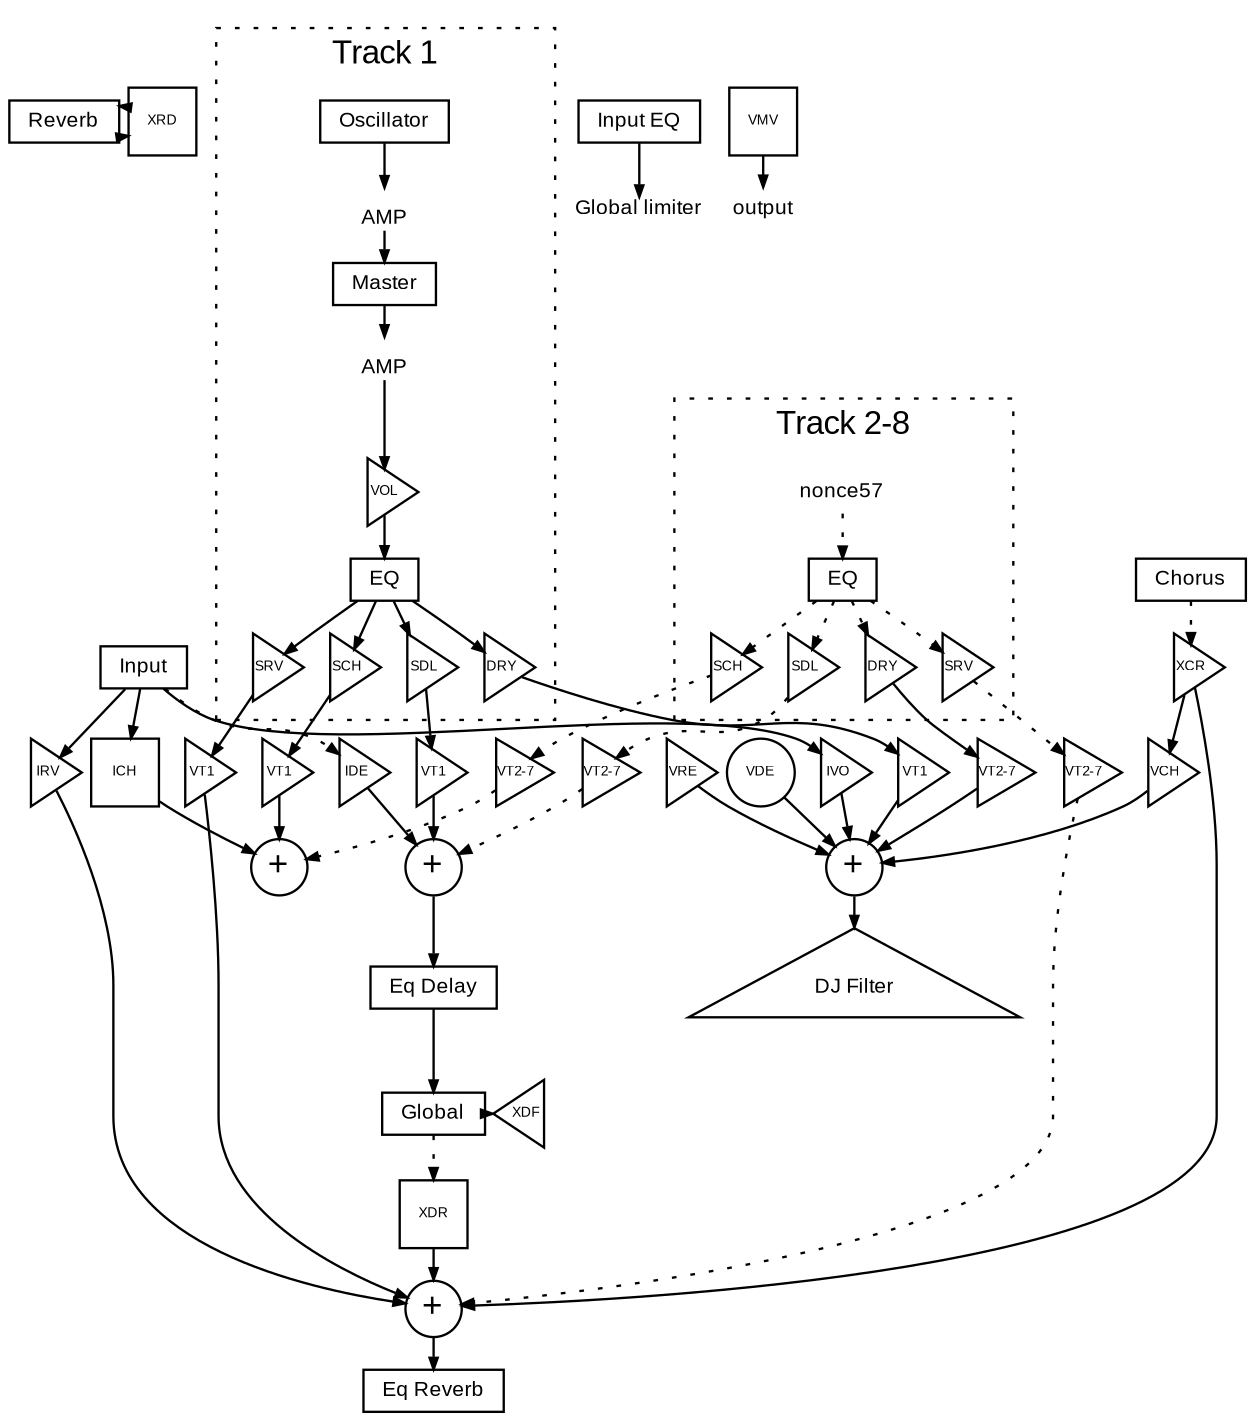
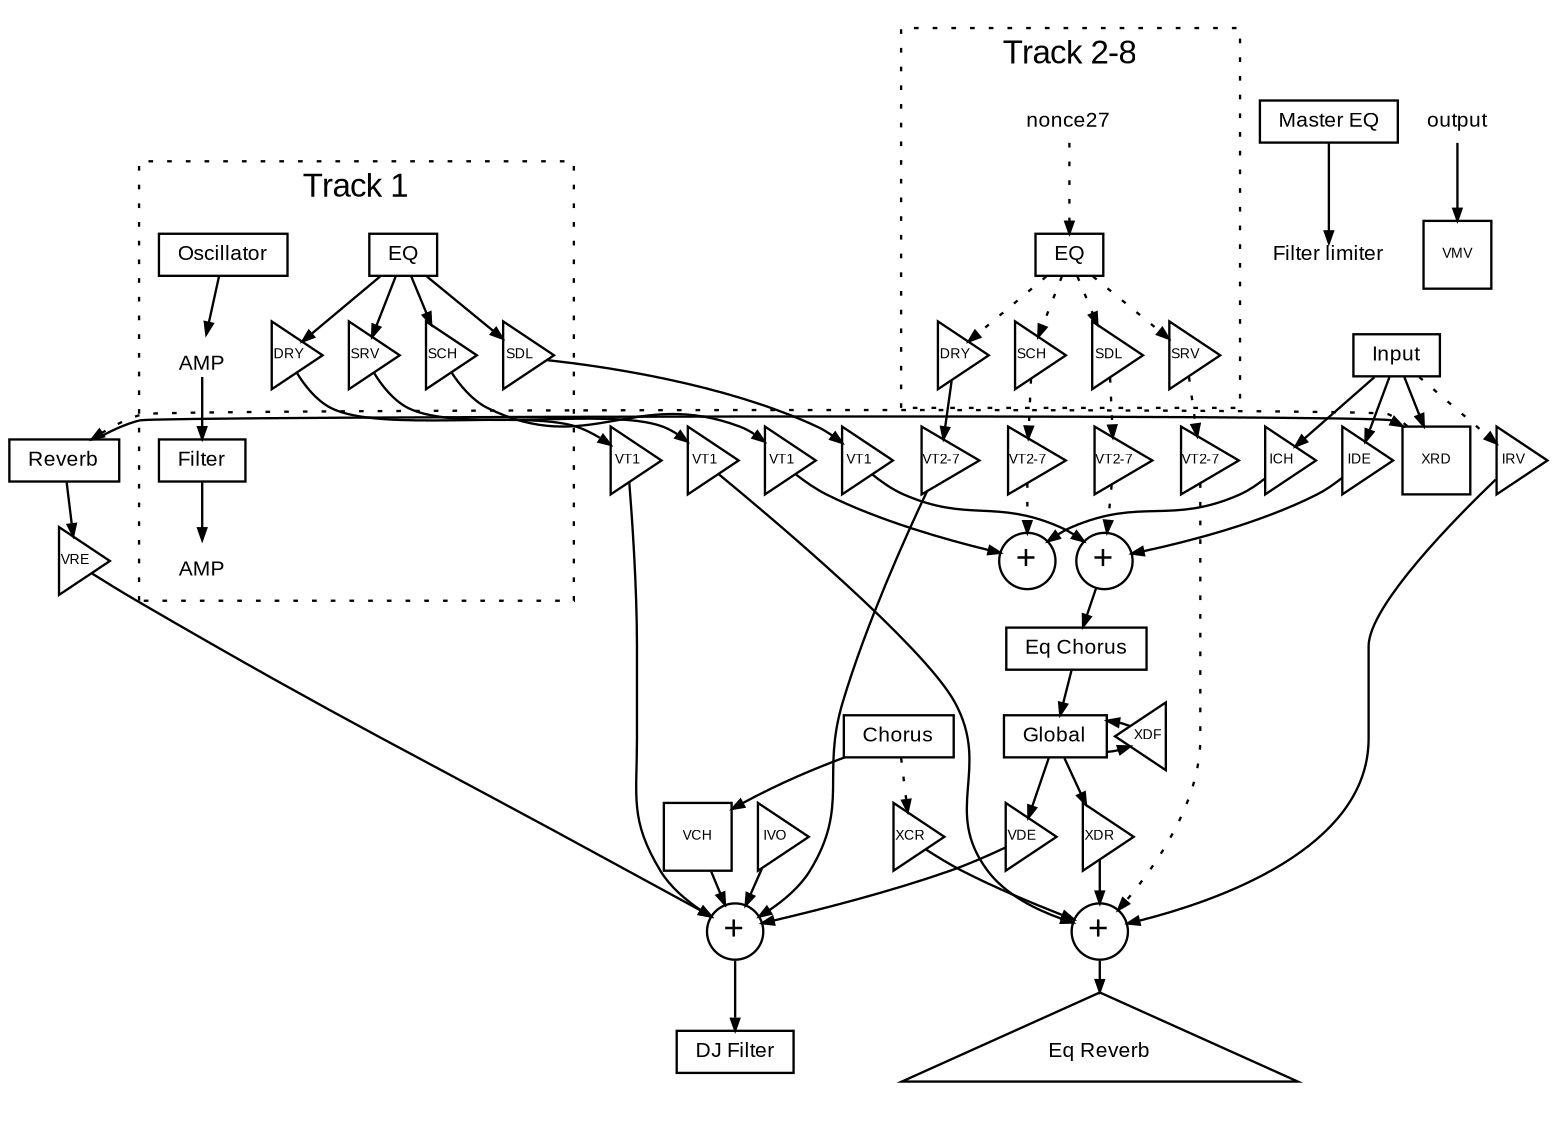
node "Input EQ": label "Input EQ" -> "Master EQ"
edge "VMV" -> "output": reversed
node "Global limiter": label "Global limiter" -> "Filter limiter"
node "Master": label "Master" -> "Filter"
node "VOL": removed
node "nonce57": label "nonce57" -> "nonce27"
edge "Reverb" -> "VRE": added
edge "XCR" -> "VCH": now "Chorus" -> "VCH"
edge "Input" -> "IRV": style solid -> dotted
edge "XDF" -> "Global": added
edge "Input" -> "IDE": style dotted -> solid
edge "Input" -> "IVO": now "Input" -> "XRD"
node "ICH": shape box -> triangle
node "VDE": shape circle -> triangle
node "VCH": shape triangle -> box
edge "Global" -> "VDE": added
node "Eq Delay": label "Eq Delay" -> "Eq Chorus"
node "DJ Filter": shape triangle -> box
edge "Global" -> "XDR": style dotted -> solid
node "XDR": shape box -> triangle
node "Eq Reverb": shape box -> triangle
